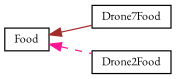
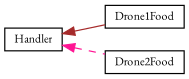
node "Drone7Food": label "Drone7Food" -> "Drone1Food"
node "Food": label "Food" -> "Handler"
